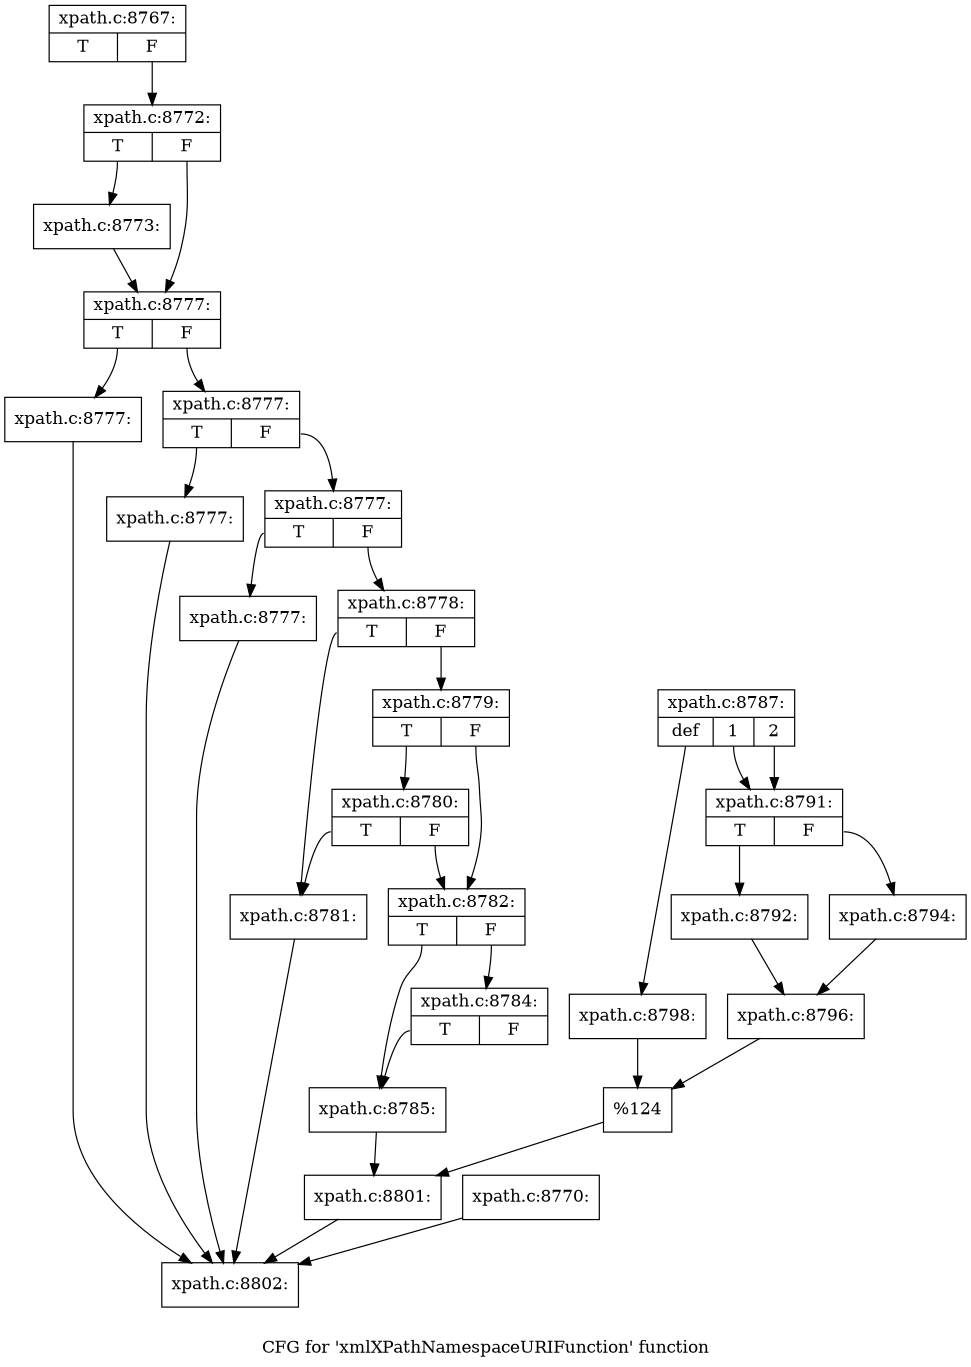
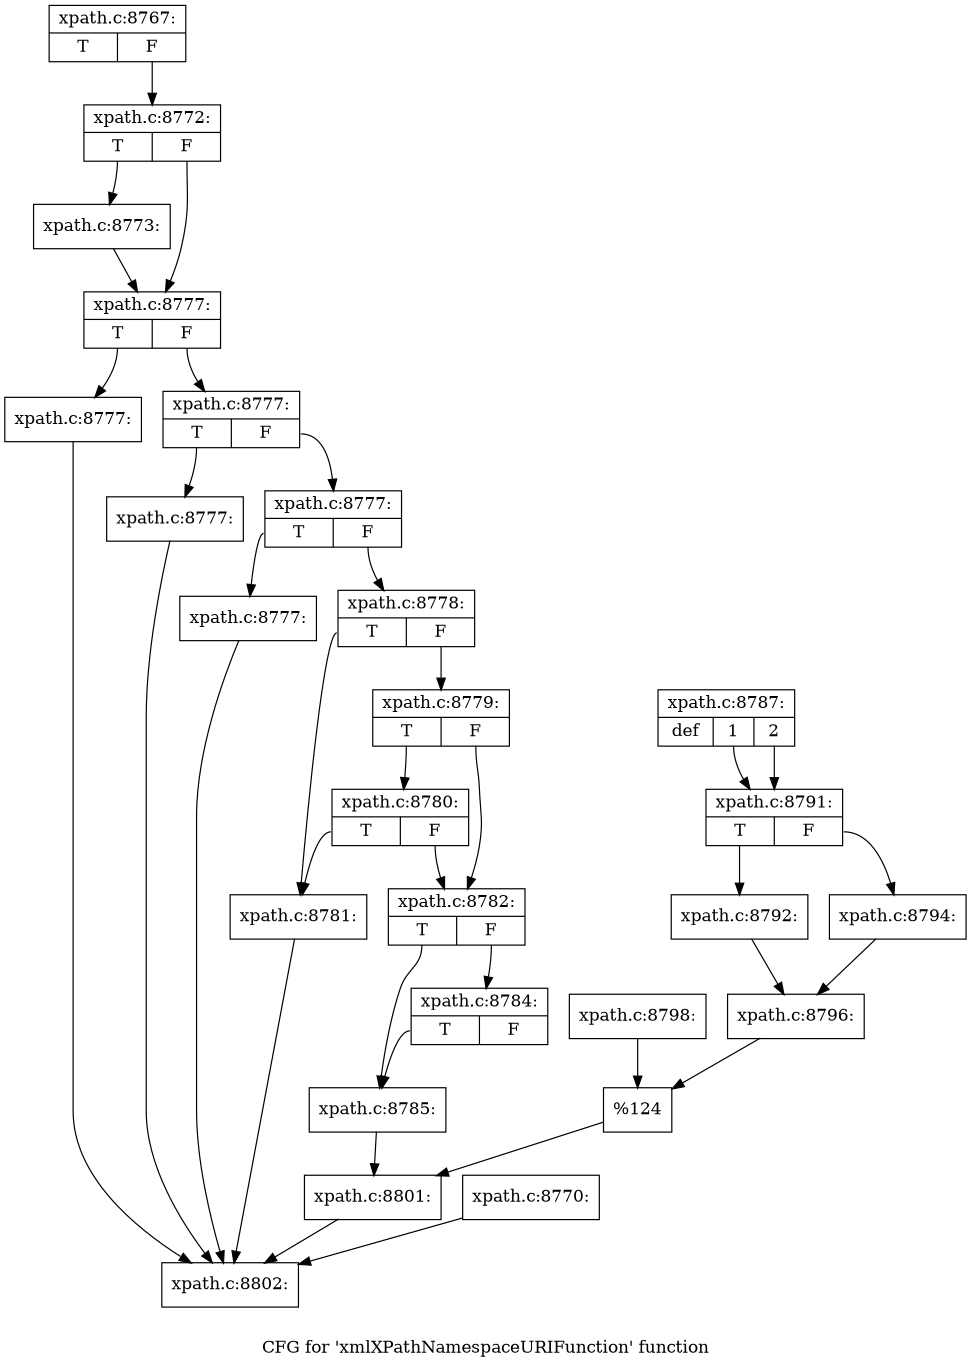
edge "xpath.c:8787:" -> "xpath.c:8798:": removed
